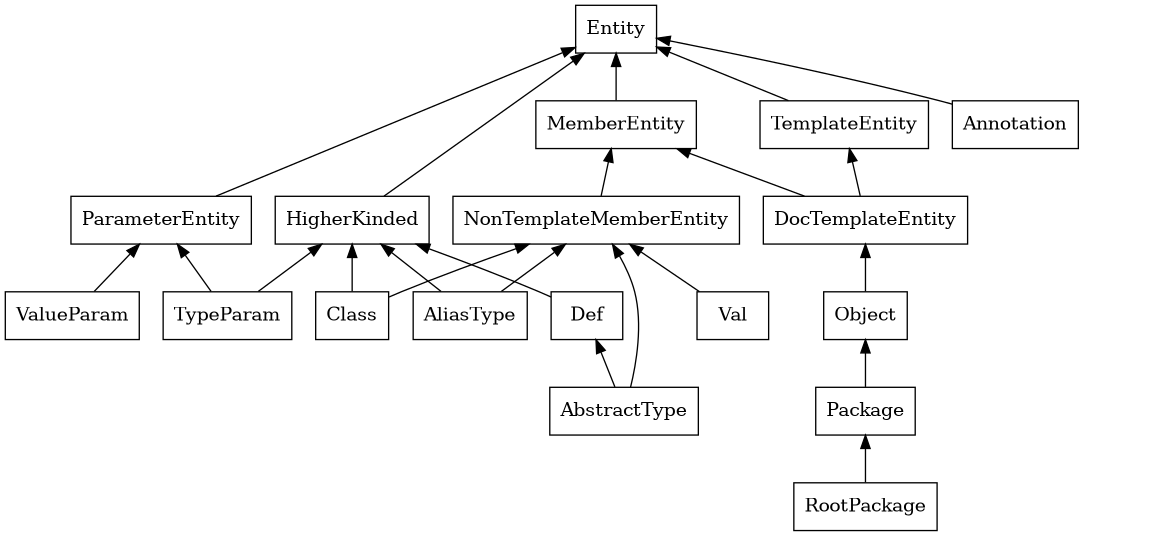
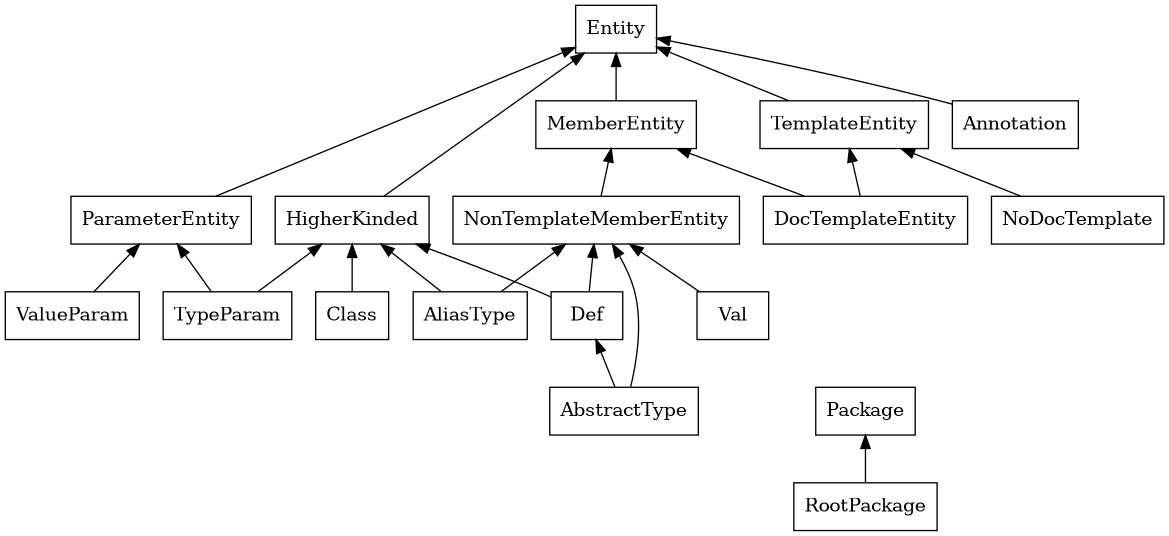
node "NoDocTemplate": added
edge "Class" -> "NonTemplateMemberEntity": now "Def" -> "NonTemplateMemberEntity"
node "Object": removed
